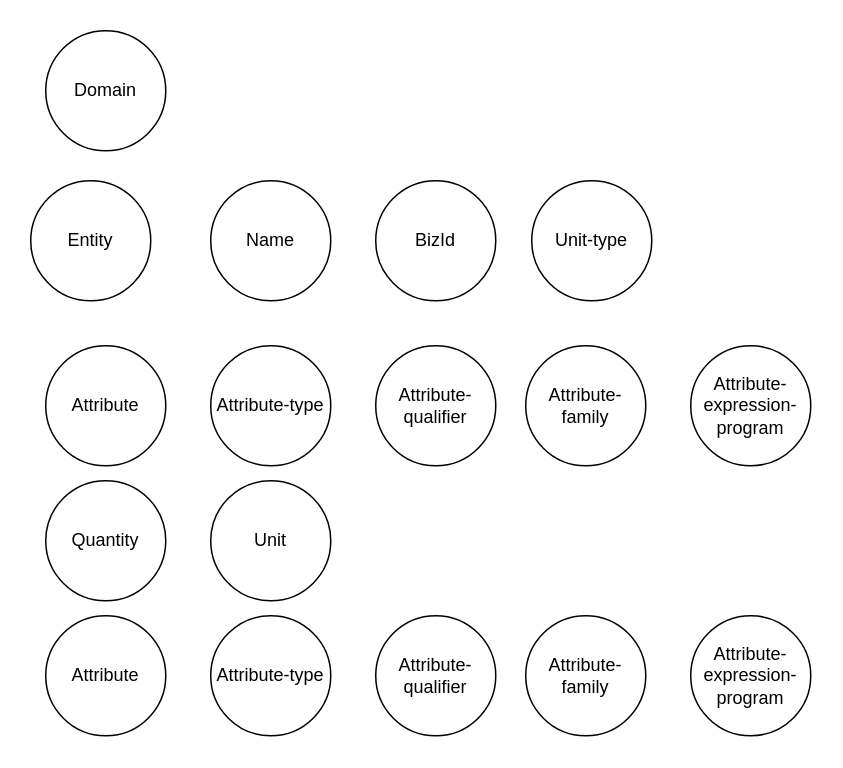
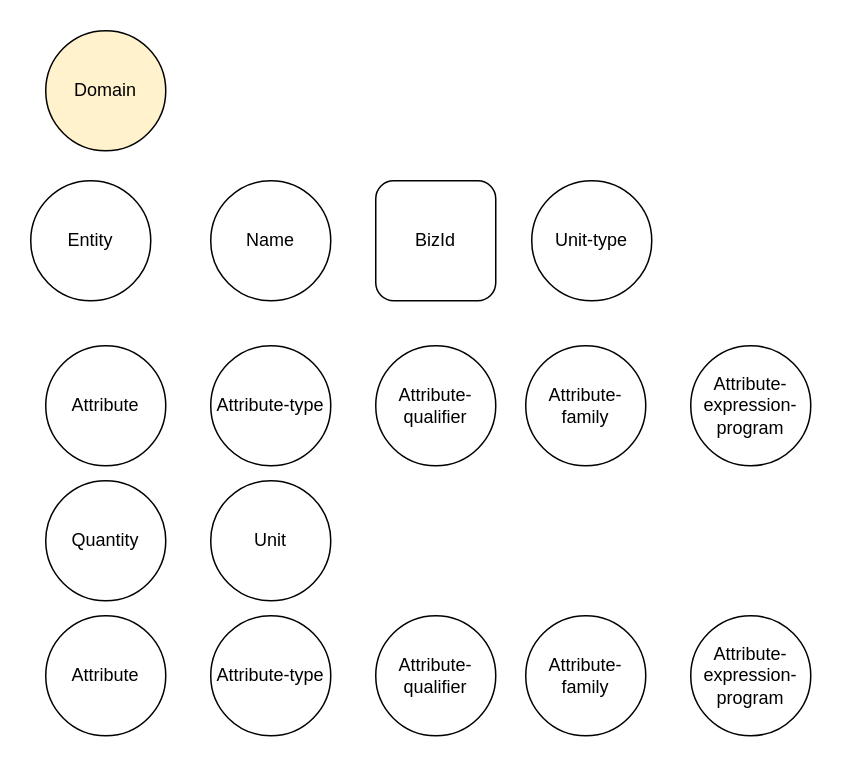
node "Domain": fillcolor #ffffff -> #fff2cc
node "BizId": shape ellipse -> rounded rectangle
